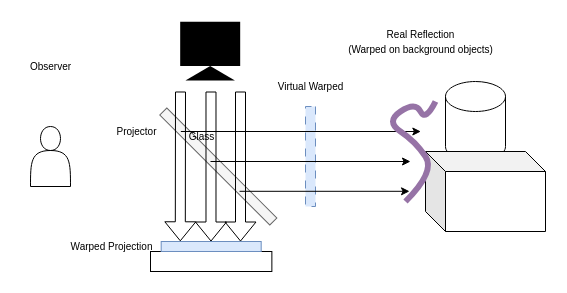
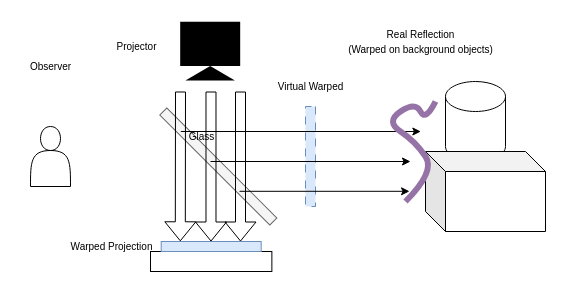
node "Projector": moved (136, 132) -> (136, 47)
